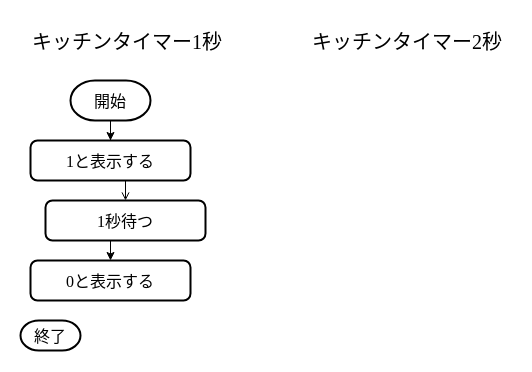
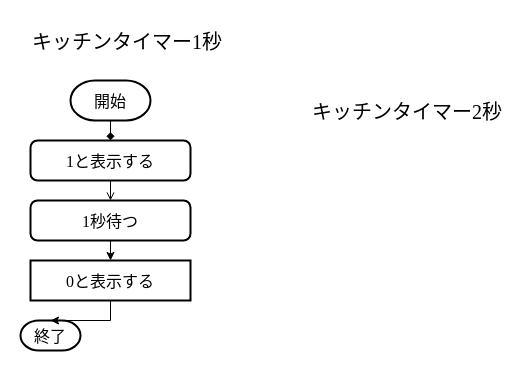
node "キッチンタイマー2秒": moved (411, 41) -> (411, 111)
edge "開始" -> "1と表示する": arrowhead classic -> diamond
node "1秒待つ": moved (126, 221) -> (111, 221)
node "0と表示する": shape rounded rectangle -> rectangle
edge "0と表示する" -> "終了": added
